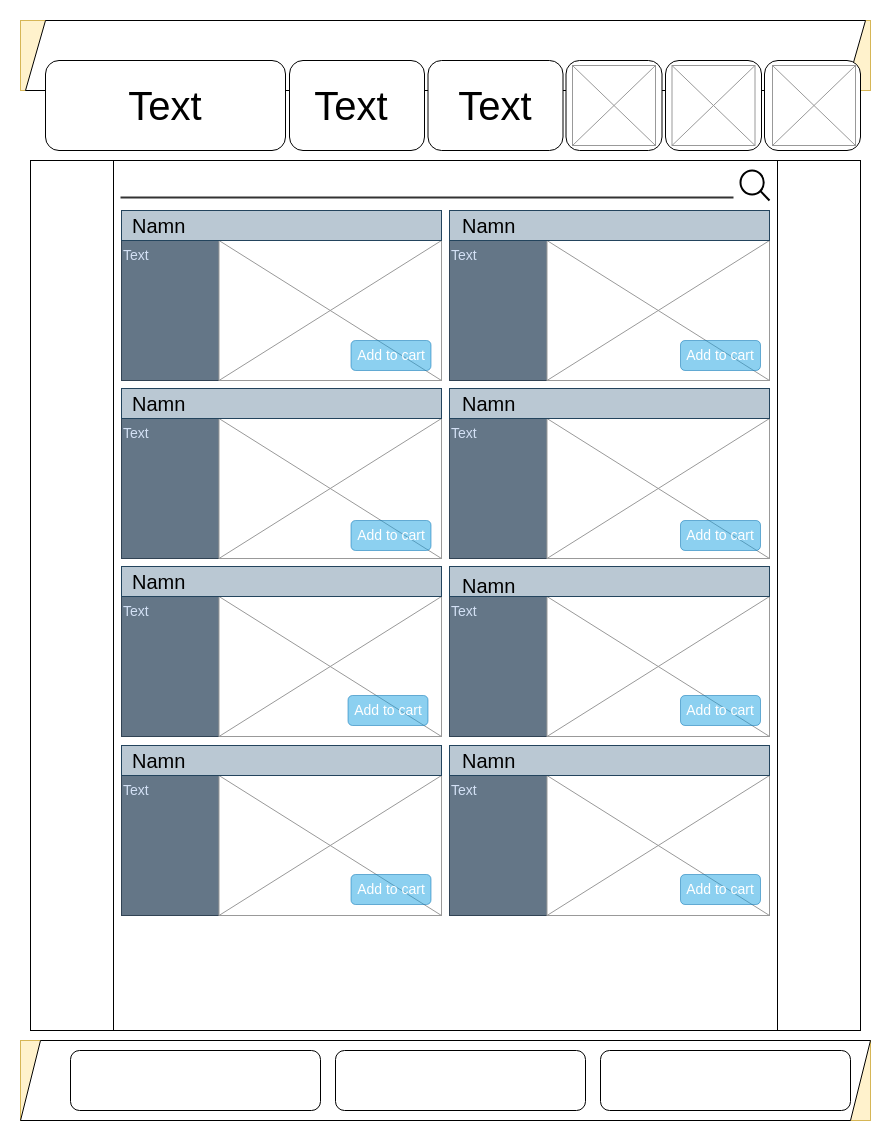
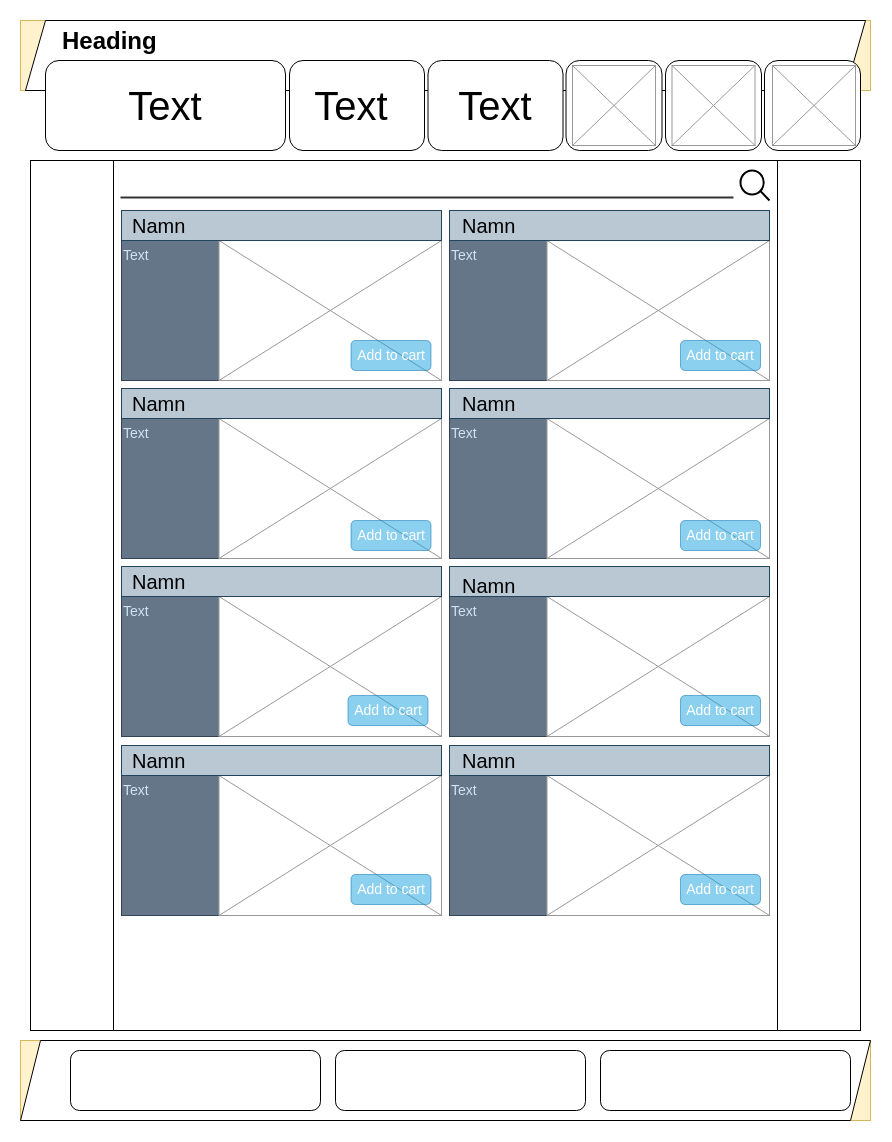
node "Heading": added
